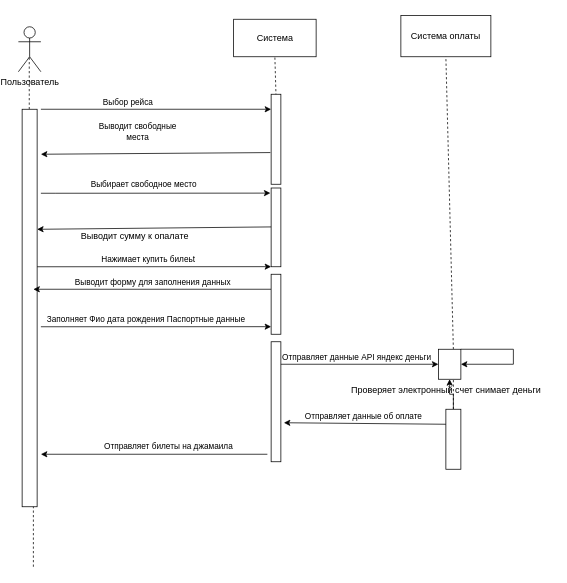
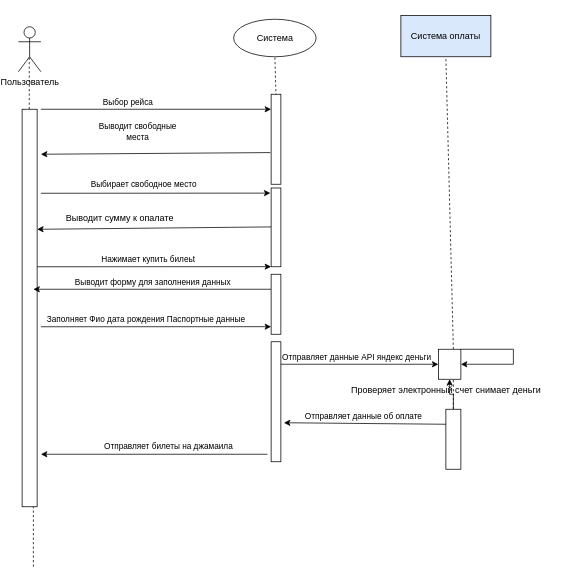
node "Система оплаты": fillcolor #ffffff -> #dae8fc
node "Система": shape rectangle -> ellipse
node "Выводит сумму к опалате": moved (135, 237) -> (120, 218)
